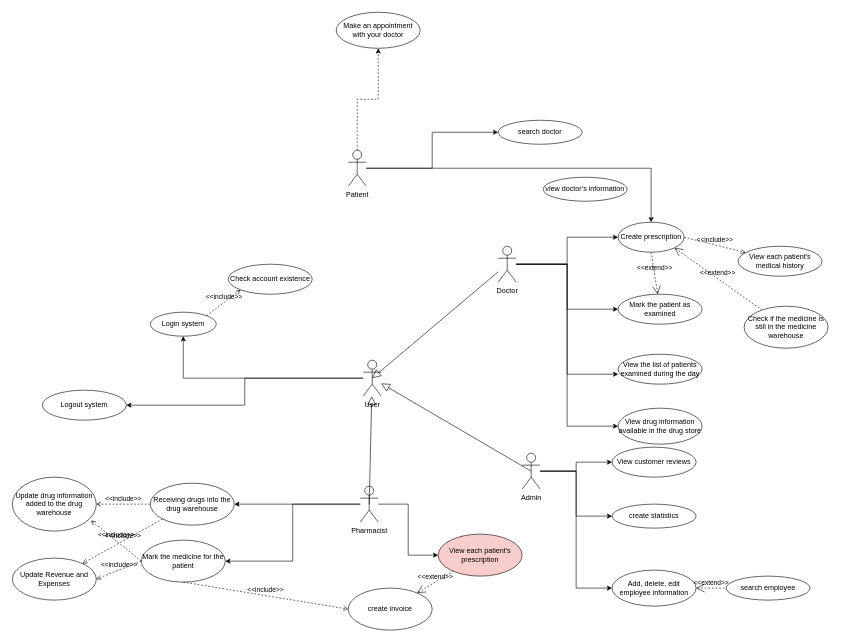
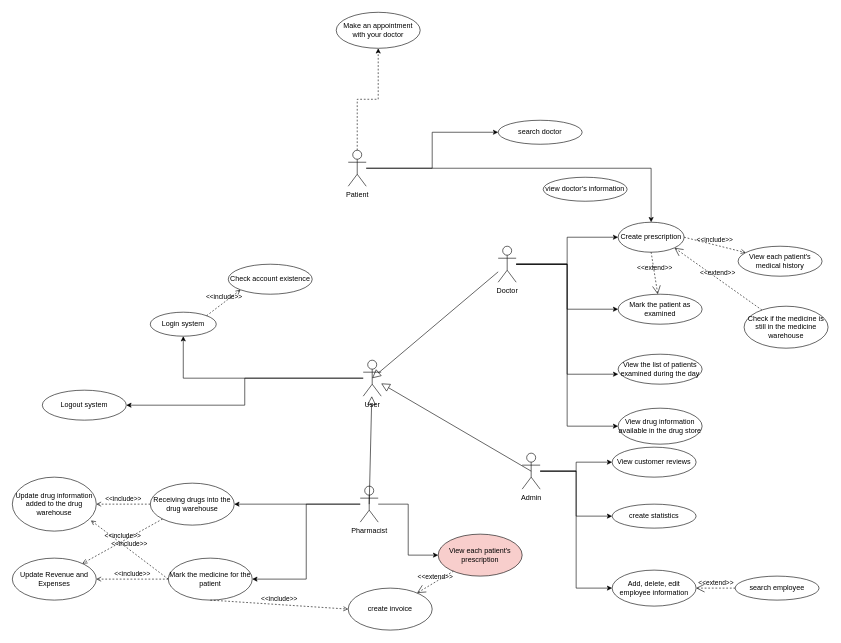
node "Mark the medicine for the patient": moved (183, 561) -> (210, 579)
node "search employee": moved (768, 588) -> (777, 588)
